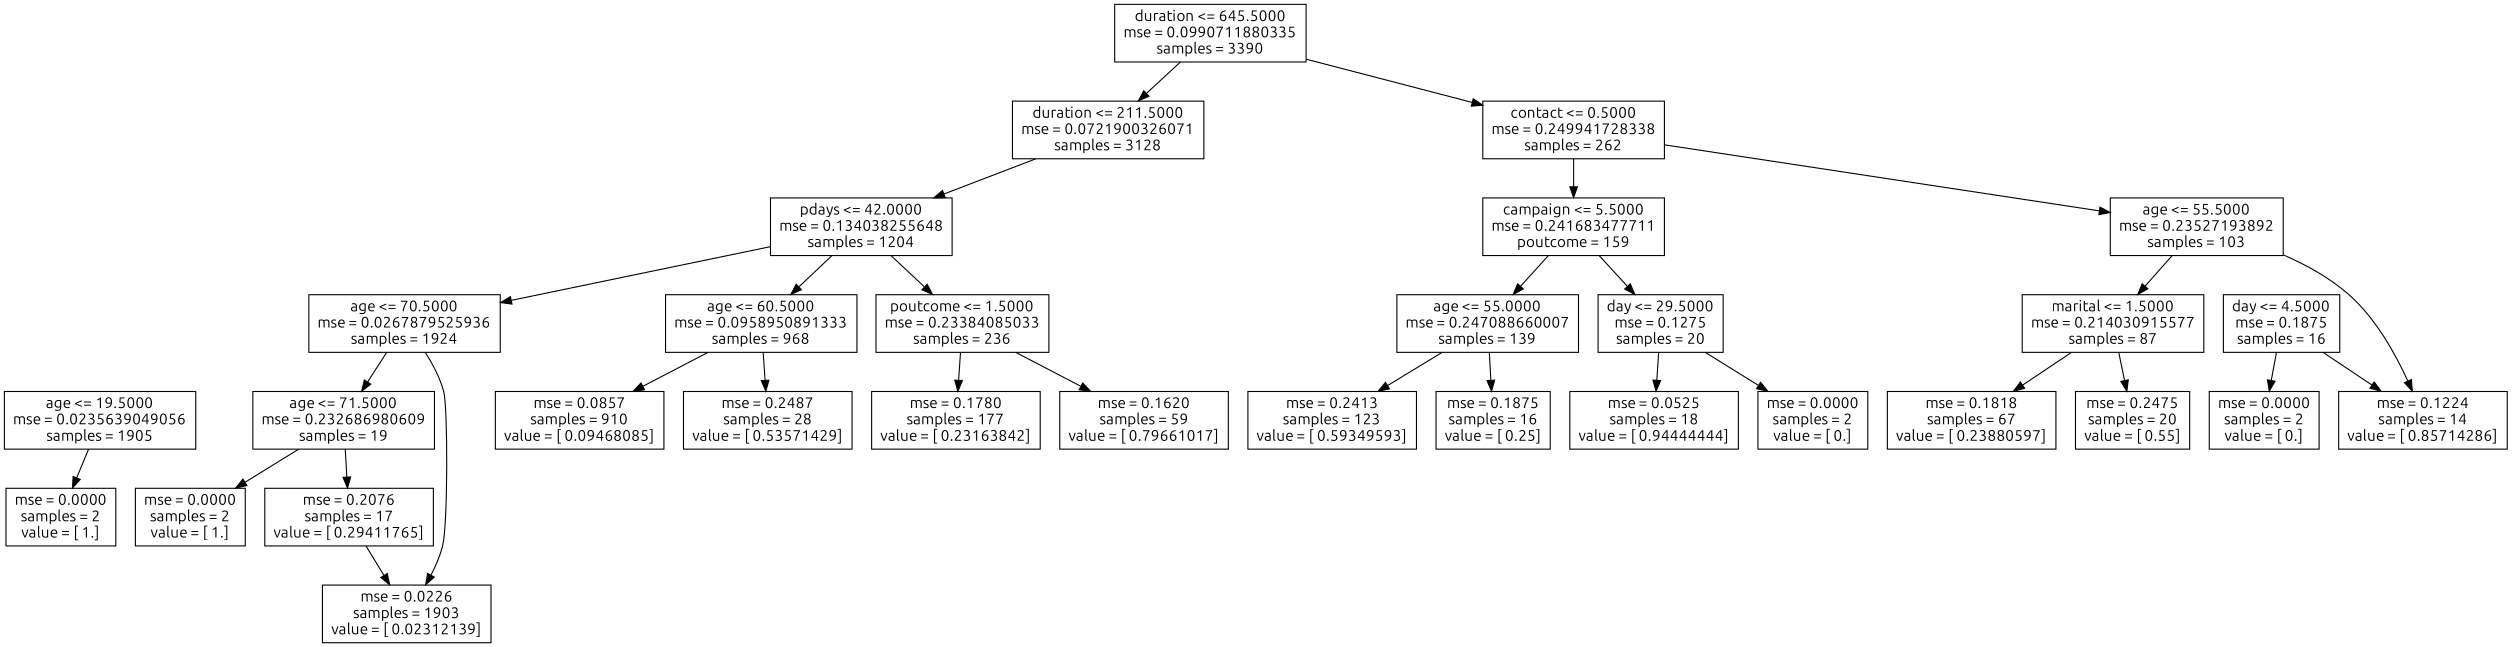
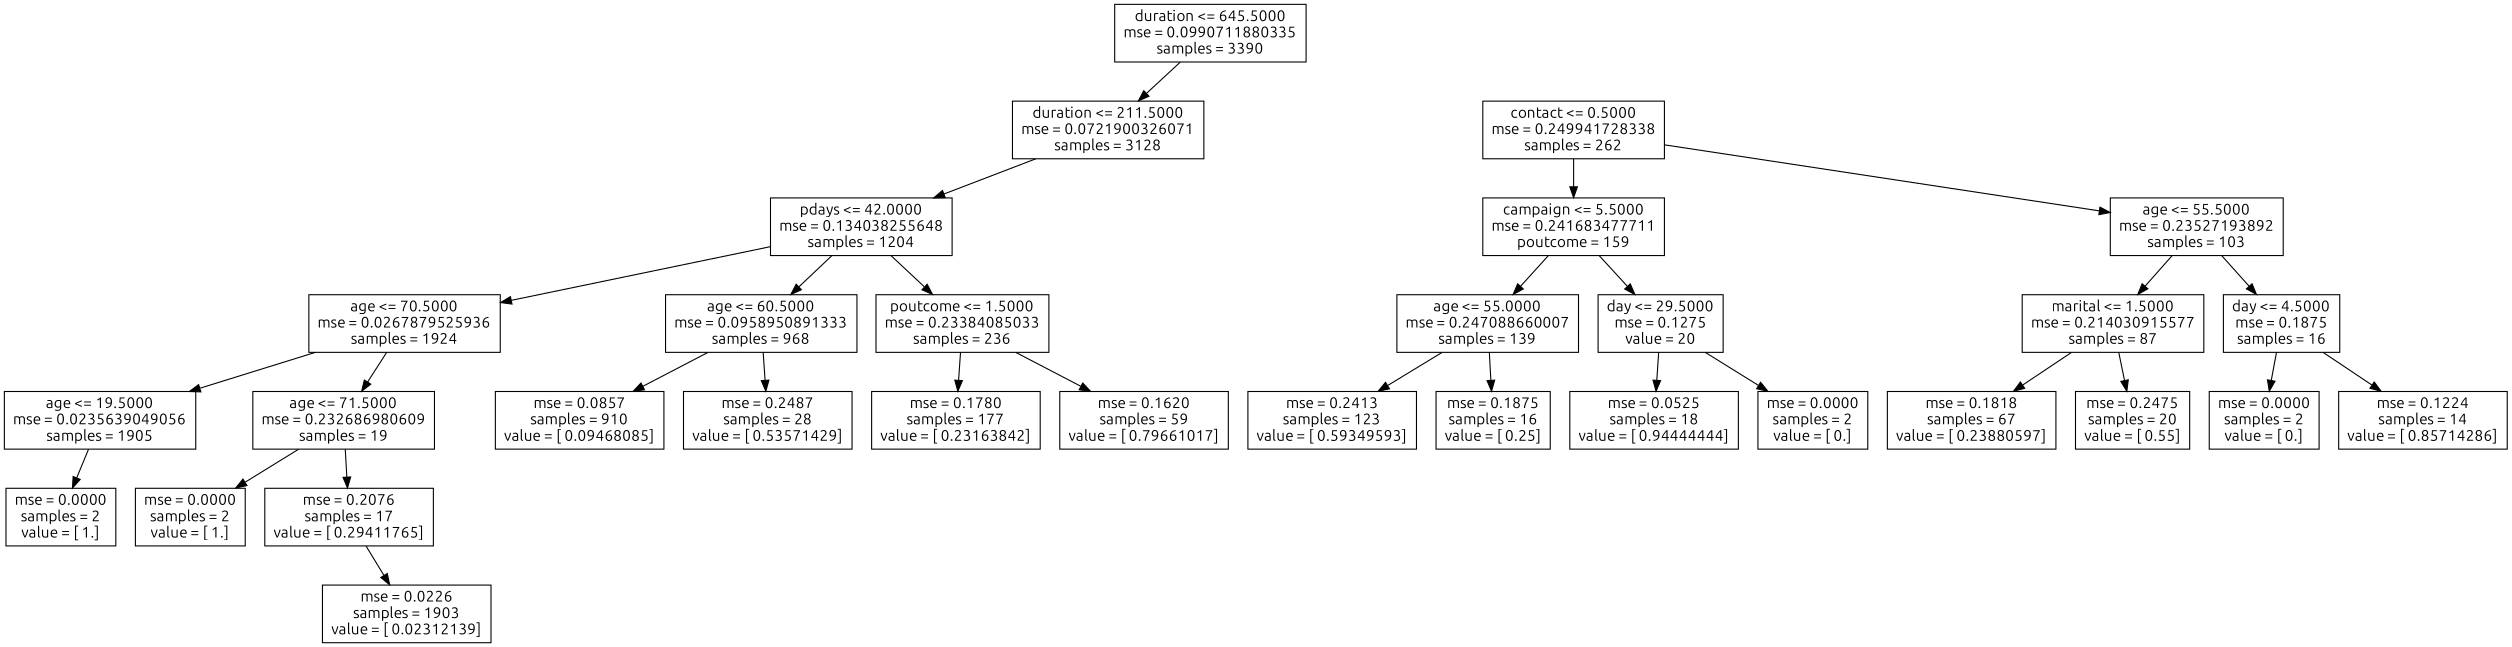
edge "duration <= 645.5000 mse = 0.0990711880335 samples = 3390" -> "contact <= 0.5000 mse = 0.249941728338 samples = 262": removed
edge "age <= 55.5000 mse = 0.23527193892 samples = 103" -> "mse = 0.1224 samples = 14 value = [ 0.85714286]": now "age <= 55.5000 mse = 0.23527193892 samples = 103" -> "day <= 4.5000 mse = 0.1875 samples = 16"
node "day <= 29.5000 mse = 0.1275 samples = 20": label "day <= 29.5000 mse = 0.1275 samples = 20" -> "day <= 29.5000 mse = 0.1275 value = 20"
edge "age <= 70.5000 mse = 0.0267879525936 samples = 1924" -> "mse = 0.0226 samples = 1903 value = [ 0.02312139]": now "age <= 70.5000 mse = 0.0267879525936 samples = 1924" -> "age <= 19.5000 mse = 0.0235639049056 samples = 1905"
